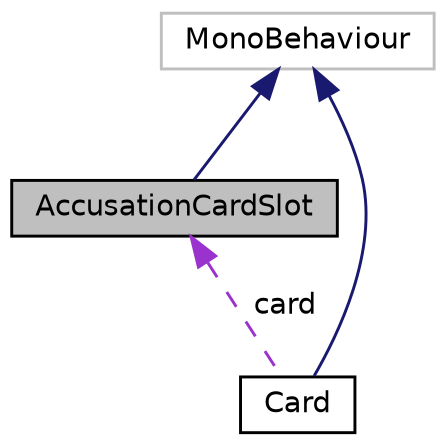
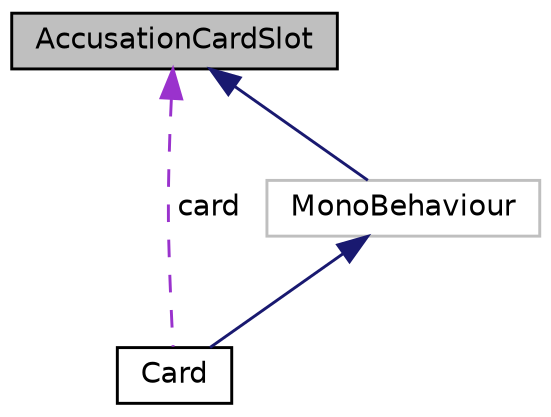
edge "AccusationCardSlot" -> "MonoBehaviour": reversed
